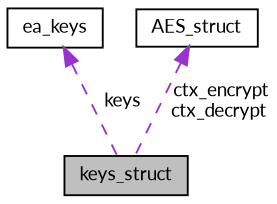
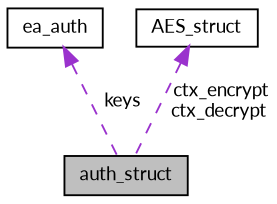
node "ea_keys": label "ea_keys" -> "ea_auth"
node "keys_struct": label "keys_struct" -> "auth_struct"
